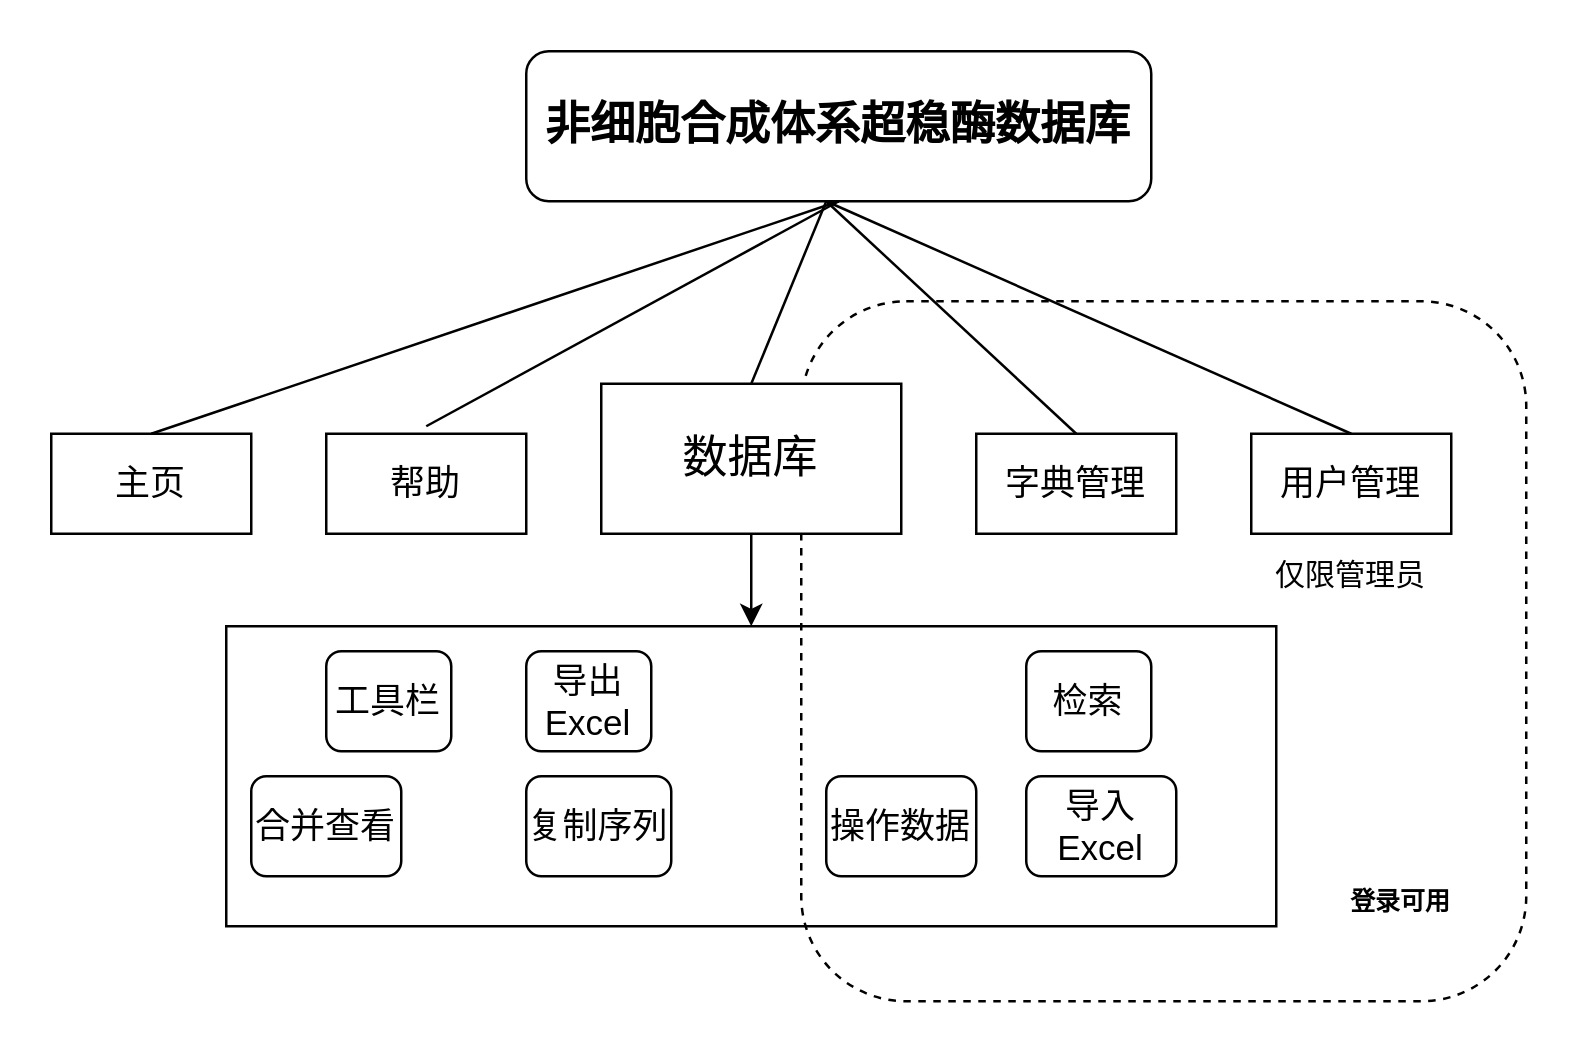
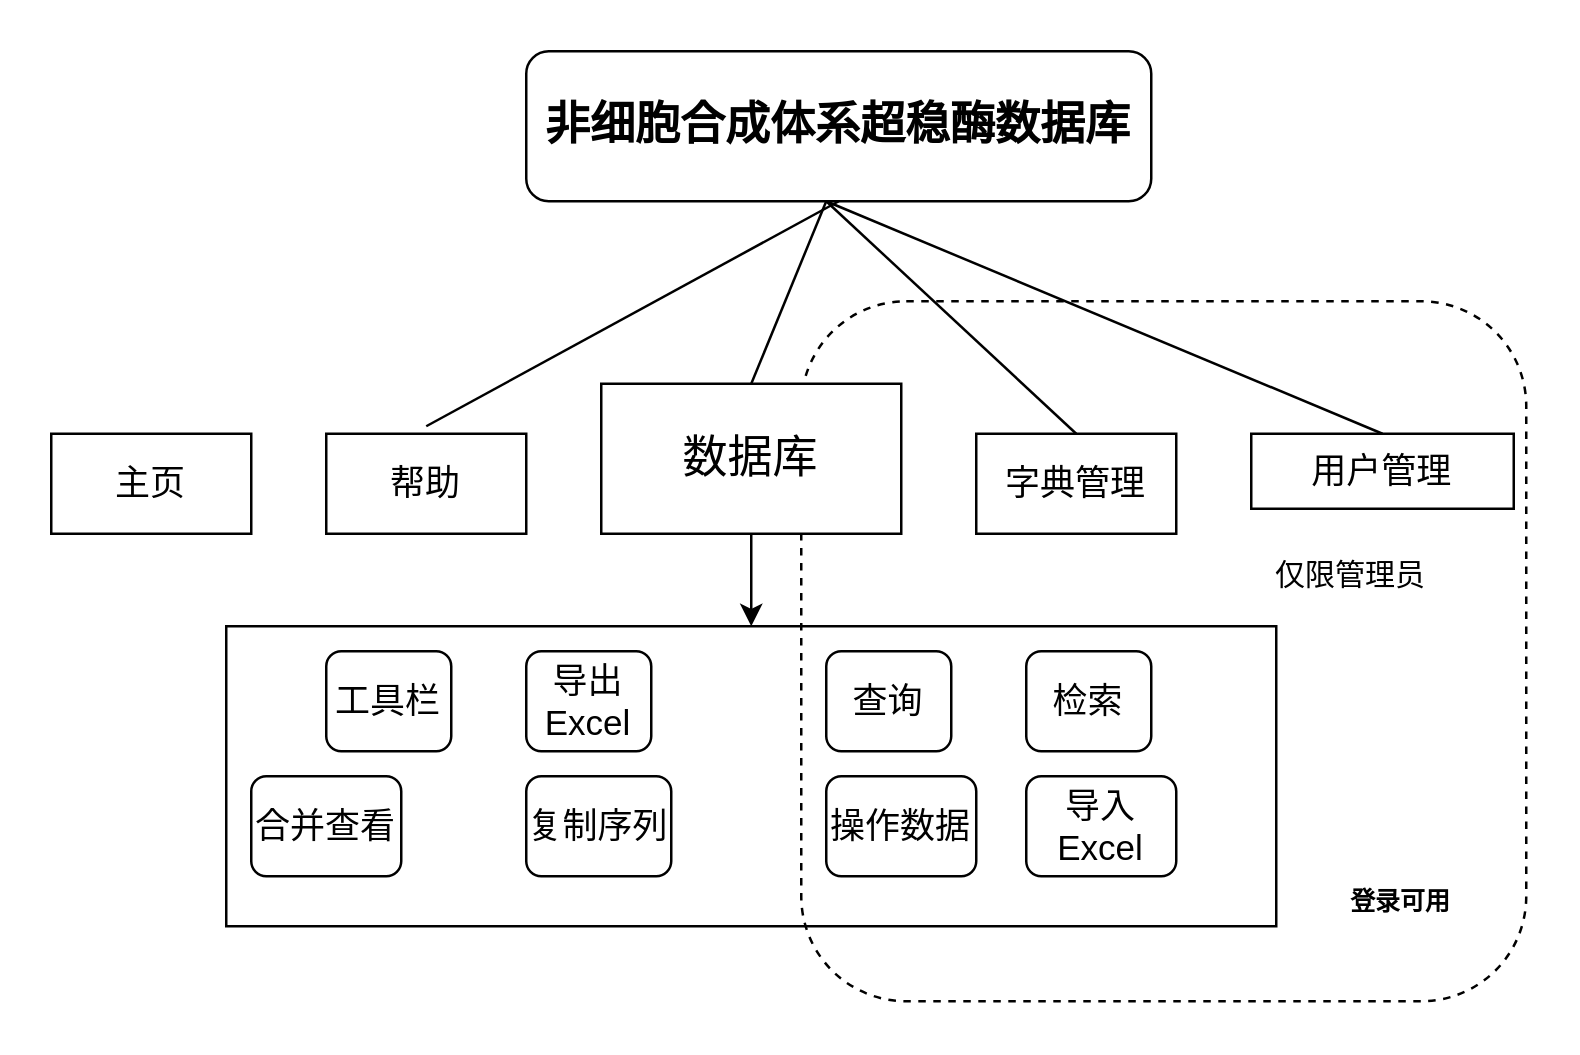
edge "非细胞合成体系超稳酶数据库" -- "主页": removed
node "用户管理": size 200x100 -> 263x75
node "查询": added
